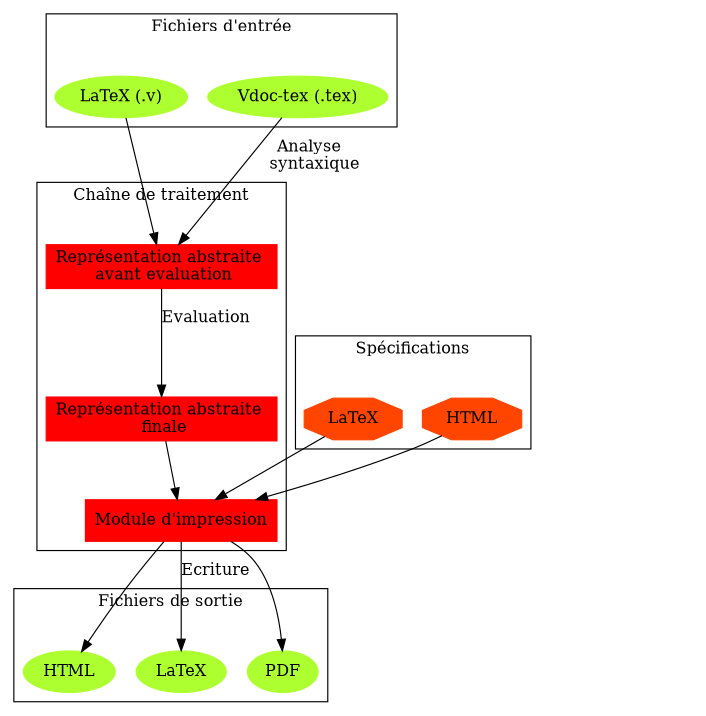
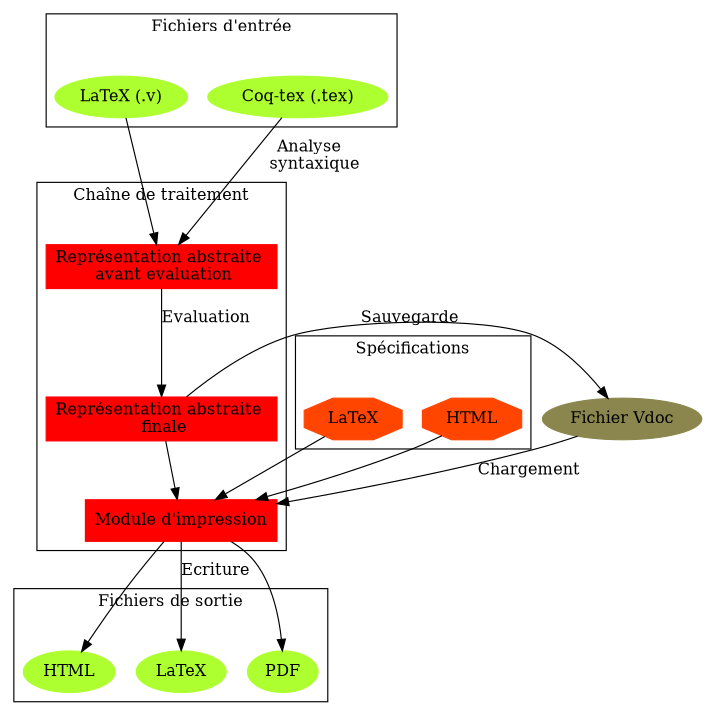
node "Vdoc-tex (.tex)": label "Vdoc-tex (.tex)" -> "Coq-tex (.tex)"
node "Fichier Vdoc": added
